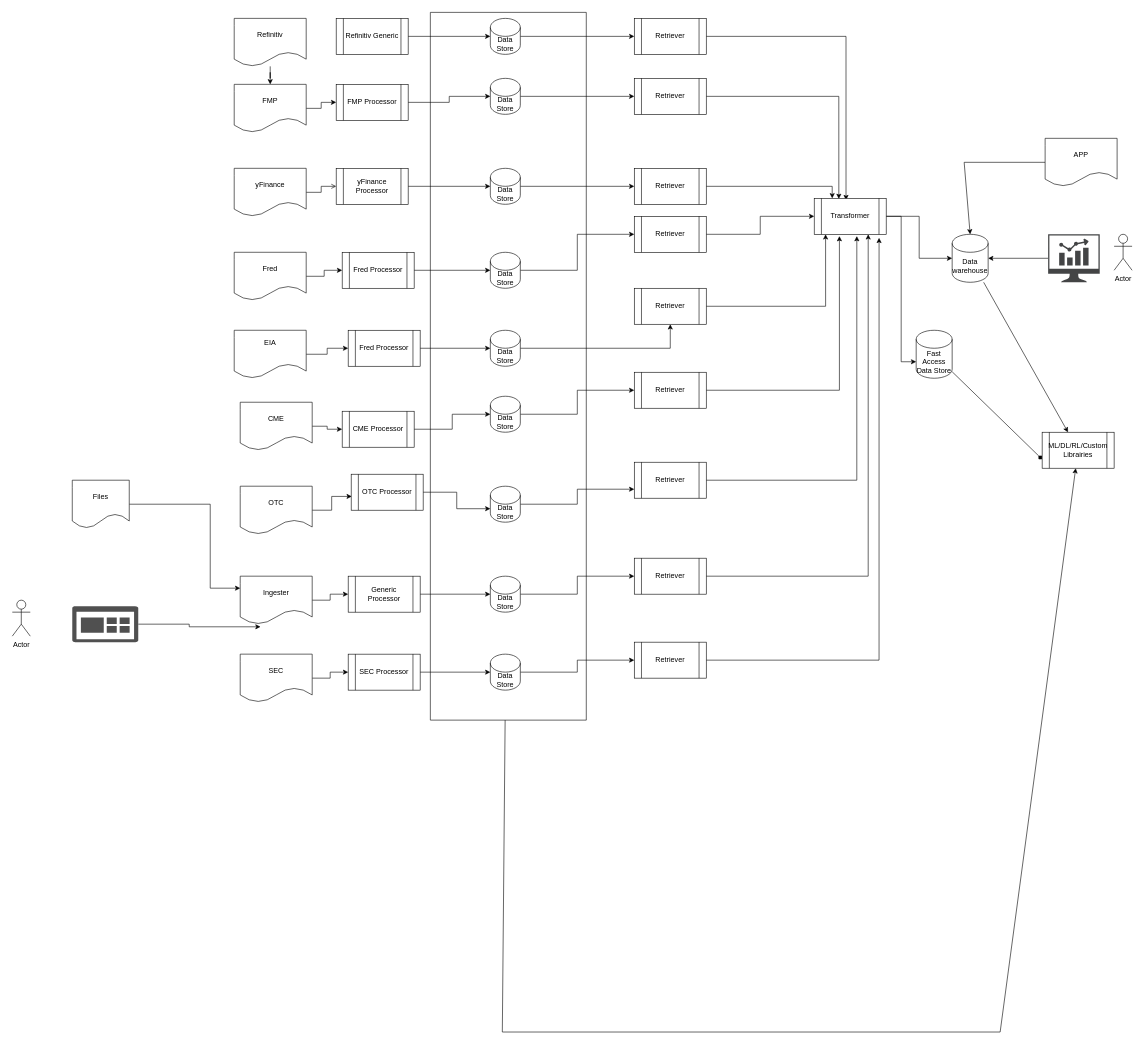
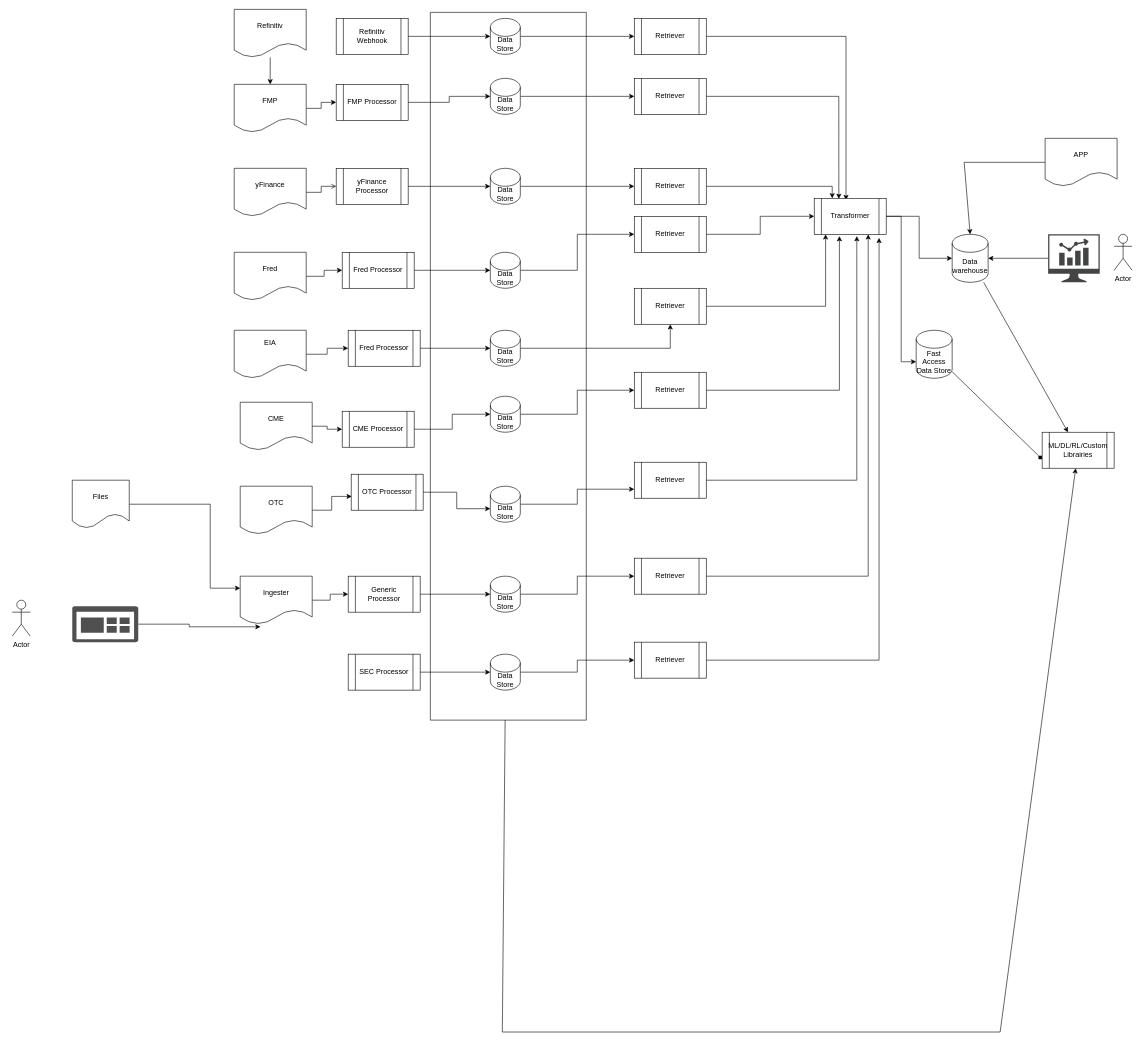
node "Refinitiv Generic": label "Refinitiv Generic" -> "Refinitiv Webhook"
node "Refinitiv": moved (270, 42) -> (270, 33)
edge "SEC" -> "SEC Processor": removed
node "SEC": removed
